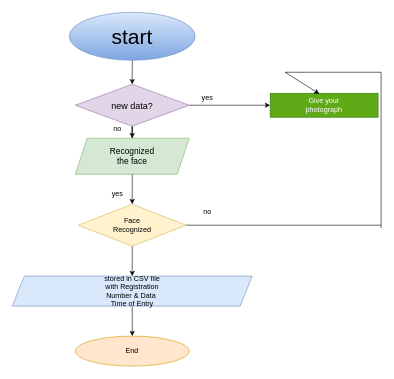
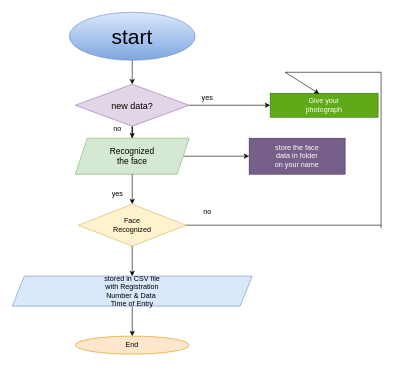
edge "Recognized the face" -> "store the face data in folder on your name": added
node "store the face data in folder on your name": added
node "End": size 114x30 -> 114x18
